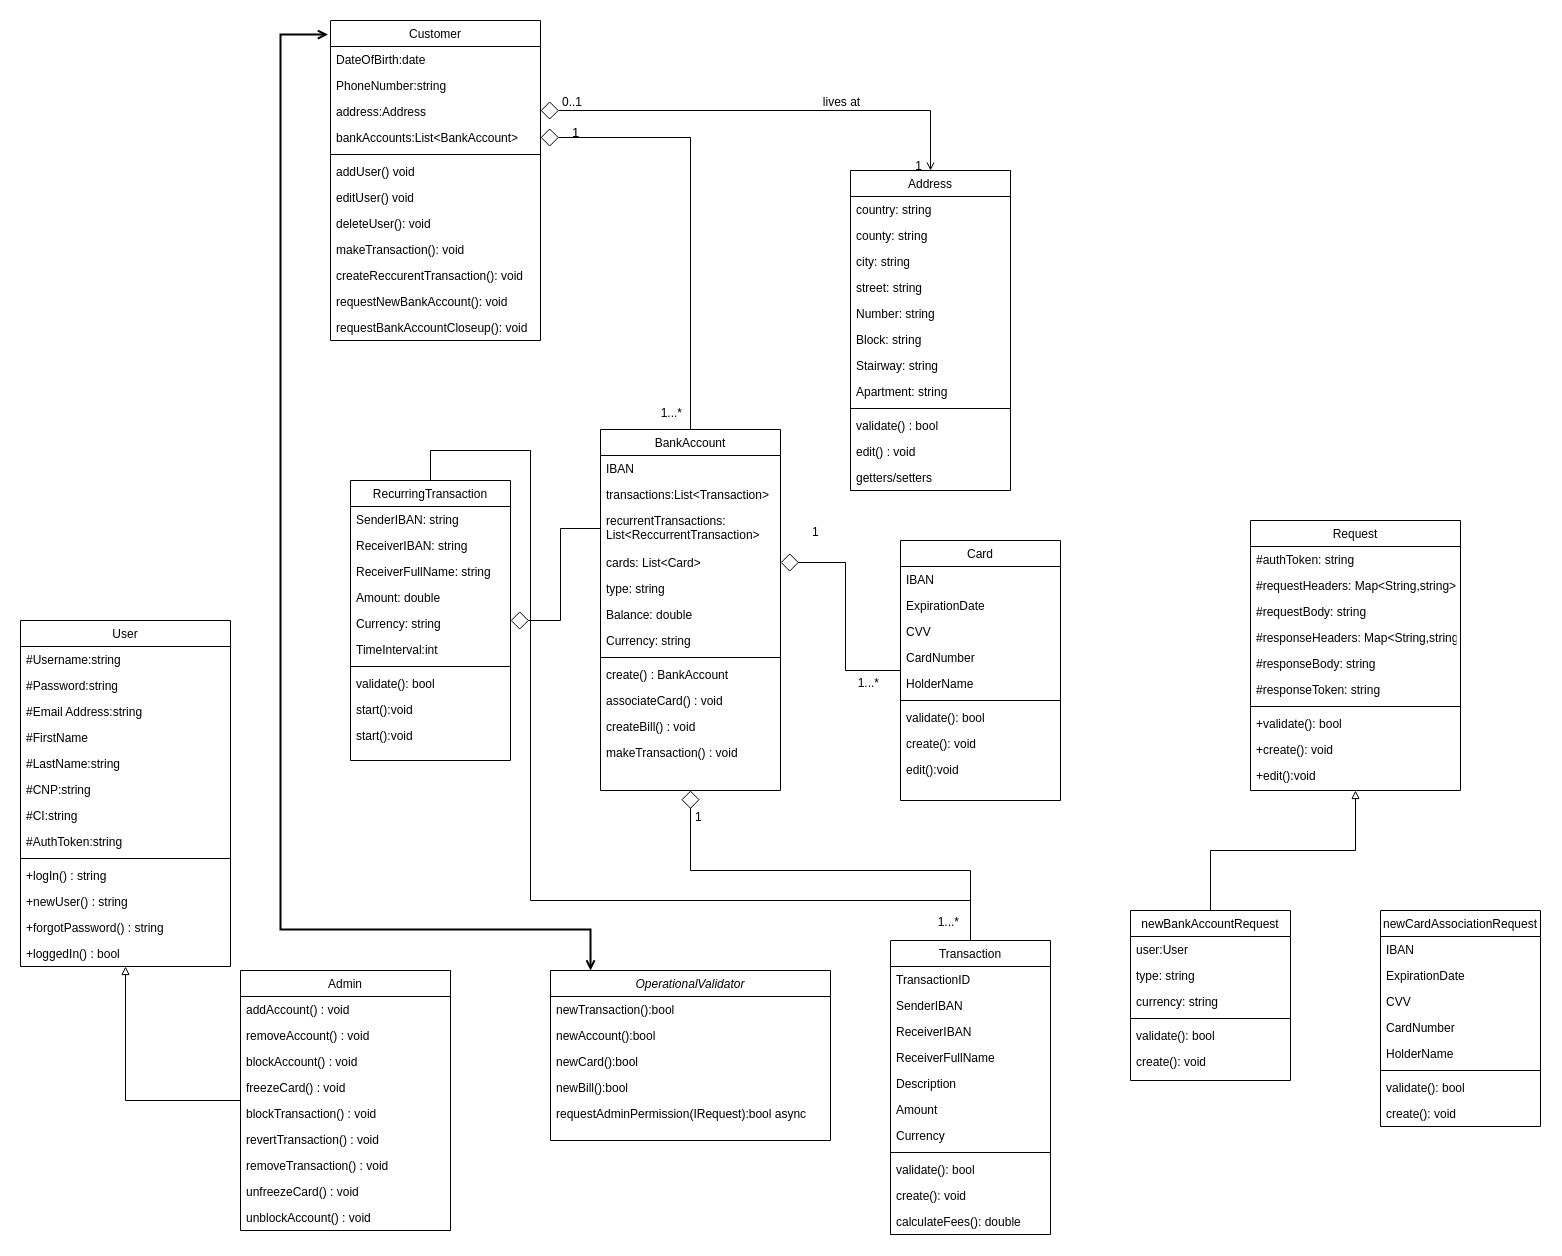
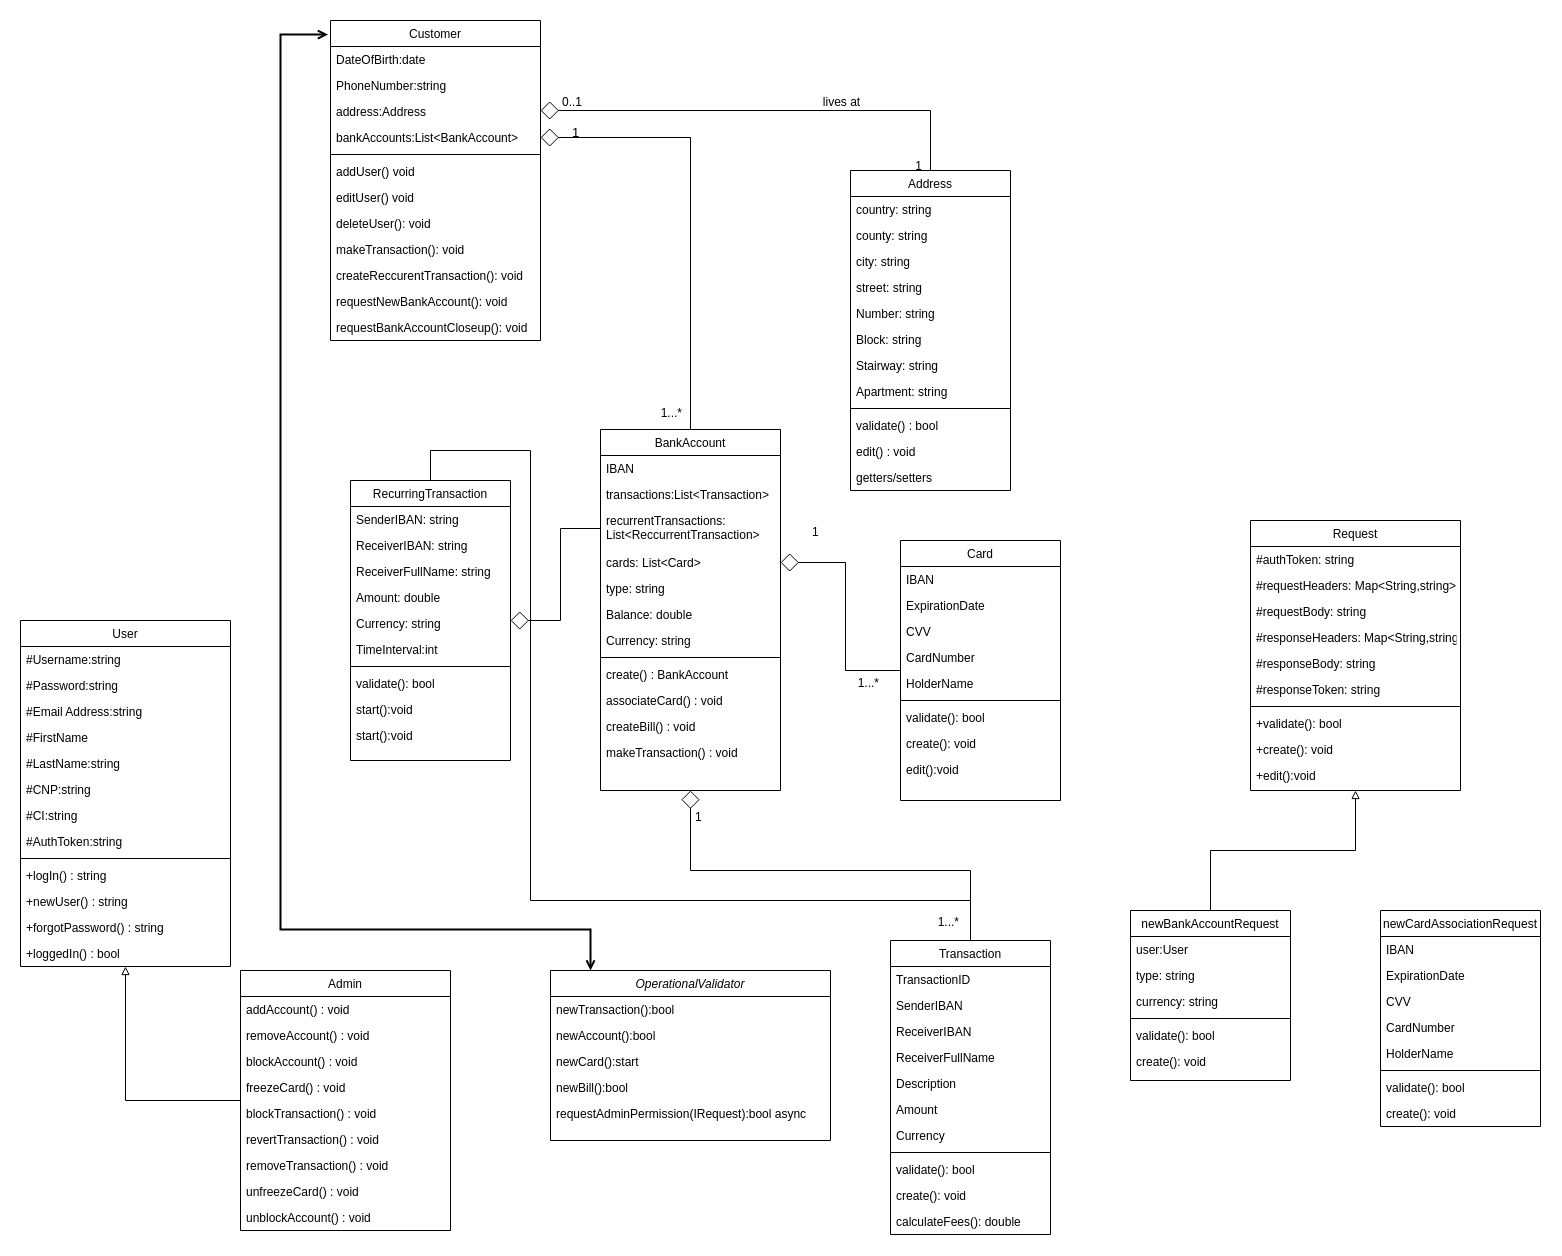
edge "Customer" -- "Address": arrowhead open -> none
node "newCard():bool": label "newCard():bool" -> "newCard():start"
